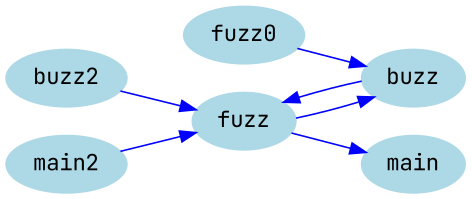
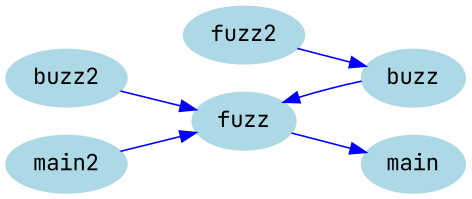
node "fuzz0": label "fuzz0" -> "fuzz2"
edge "fuzz" -> "buzz": removed
